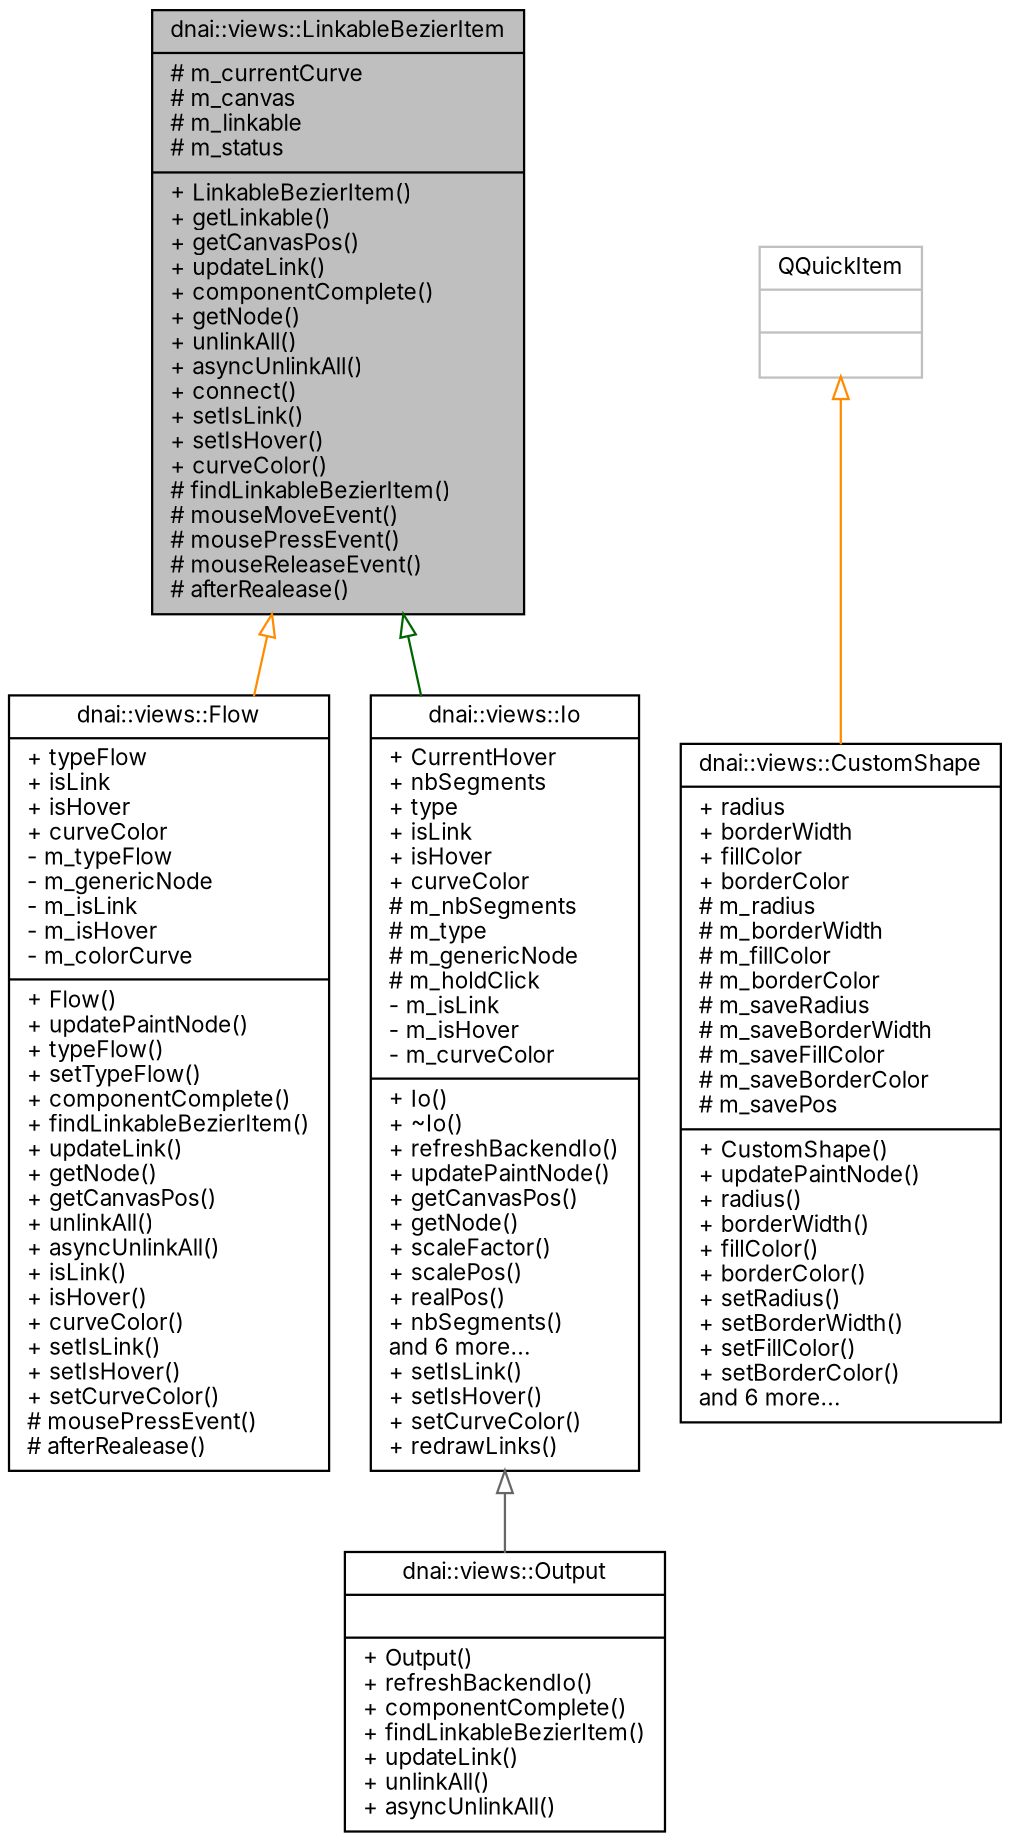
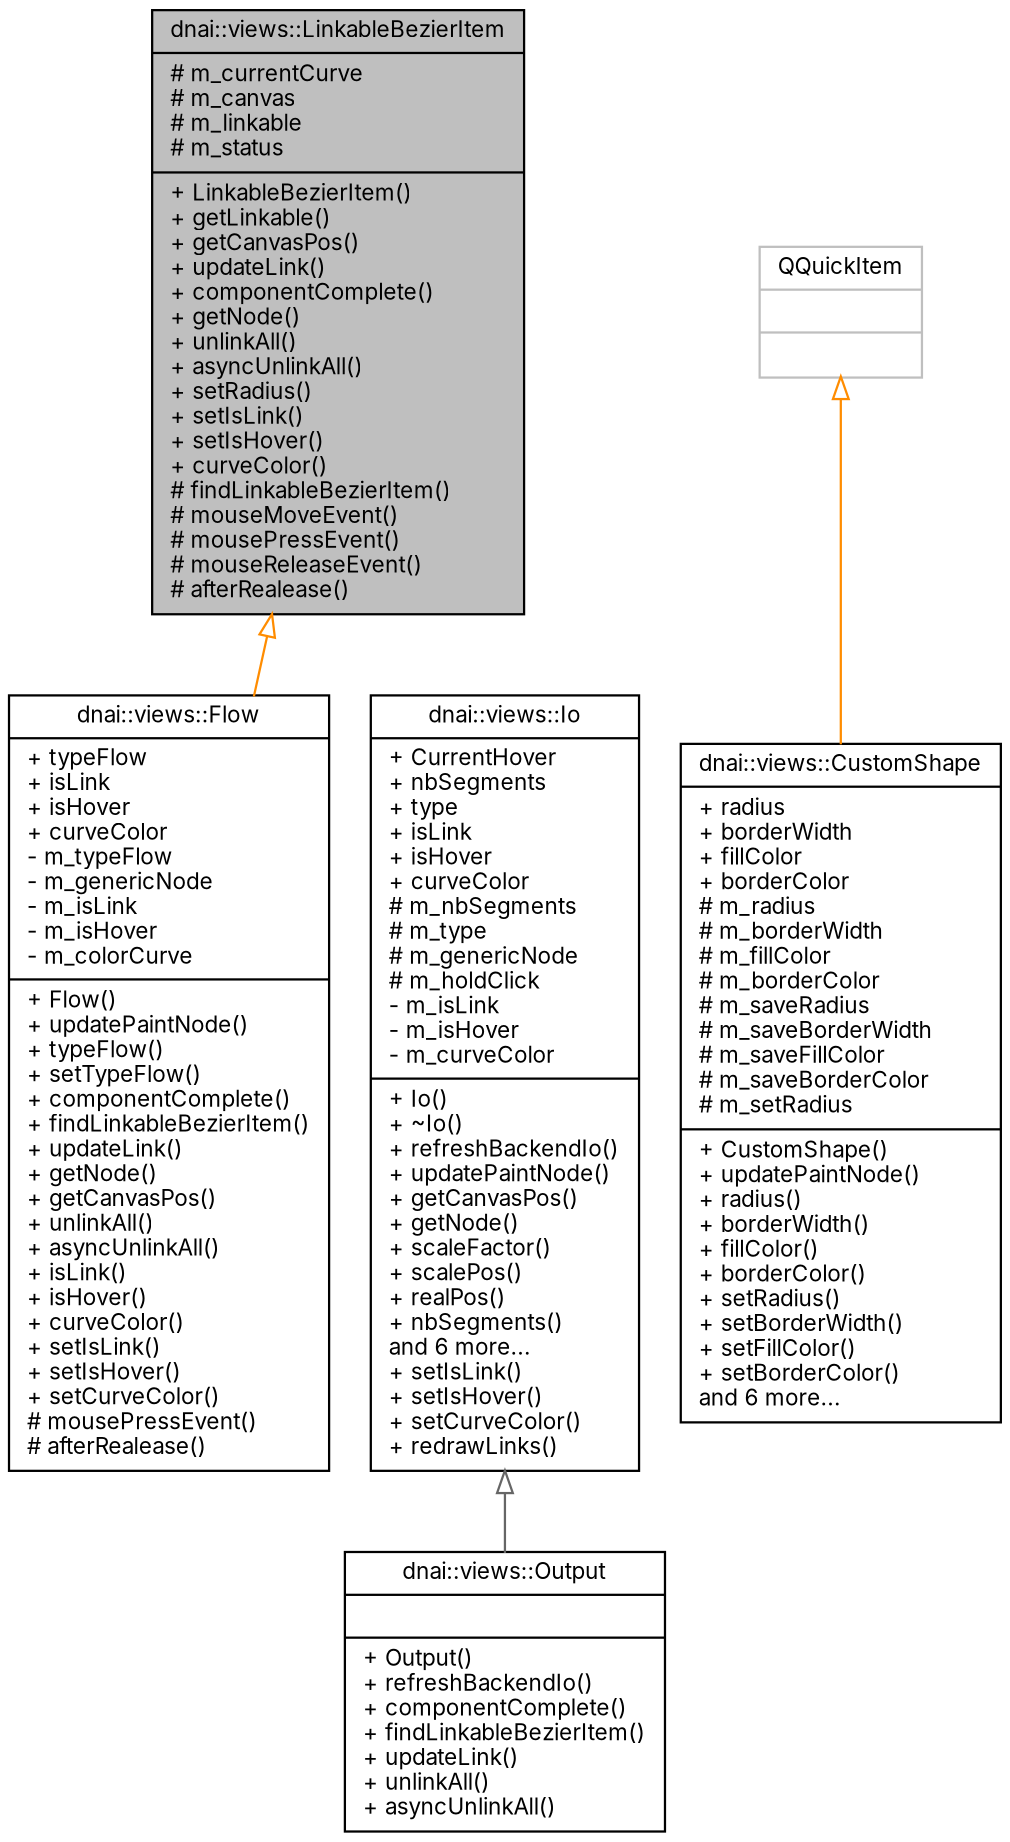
node "dnai::views::LinkableBezierItem": text "+ connect()" -> "+ setRadius()"
edge "dnai::views::Io" -> "dnai::views::LinkableBezierItem": removed
node "dnai::views::CustomShape": text "# m_savePos" -> "# m_setRadius"
